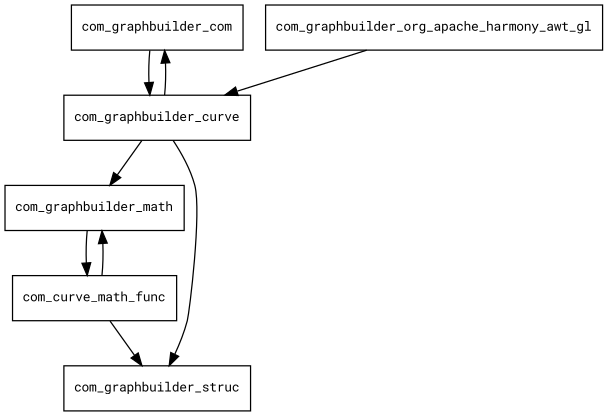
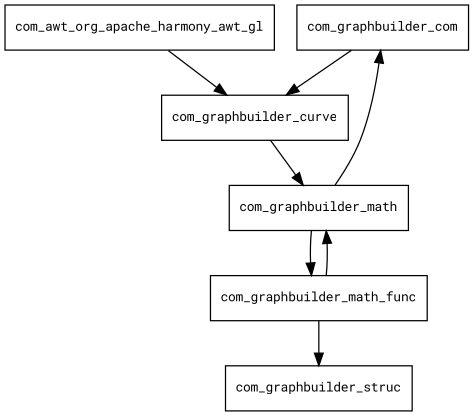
node "com_graphbuilder_org_apache_harmony_awt_gl": label "com_graphbuilder_org_apache_harmony_awt_gl" -> "com_awt_org_apache_harmony_awt_gl"
edge "com_graphbuilder_curve" -> "com_graphbuilder_com": now "com_graphbuilder_math" -> "com_graphbuilder_com"
edge "com_graphbuilder_curve" -> "com_graphbuilder_struc": removed
node "com_curve_math_func": label "com_curve_math_func" -> "com_graphbuilder_math_func"
